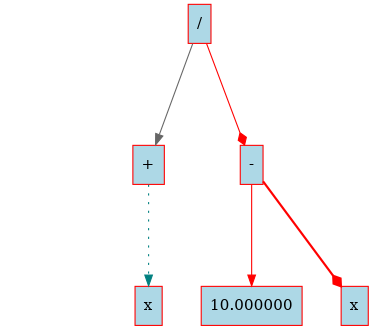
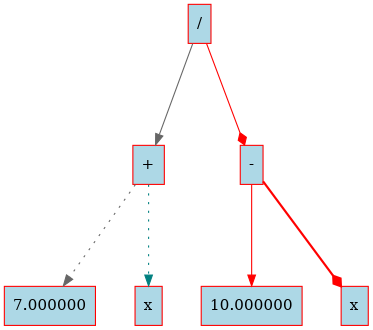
node "7.000000": added
